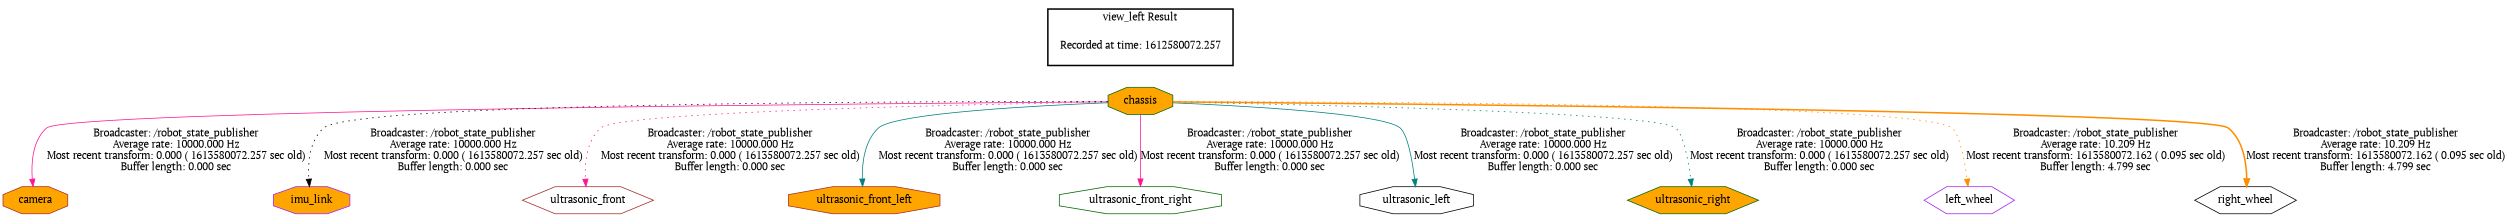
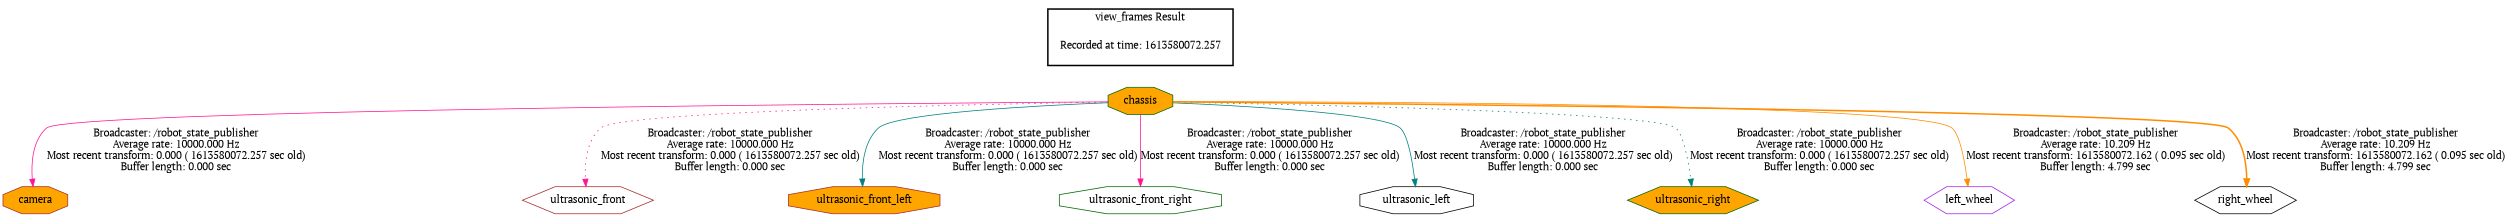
cluster "view_left Result": label "view_left Result" -> "view_frames Result"
node "Recorded at time: 1612580072.257": label "Recorded at time: 1612580072.257" -> "Recorded at time: 1613580072.257"
edge "chassis" -> "left_wheel": style dotted -> solid
node "imu_link": removed
